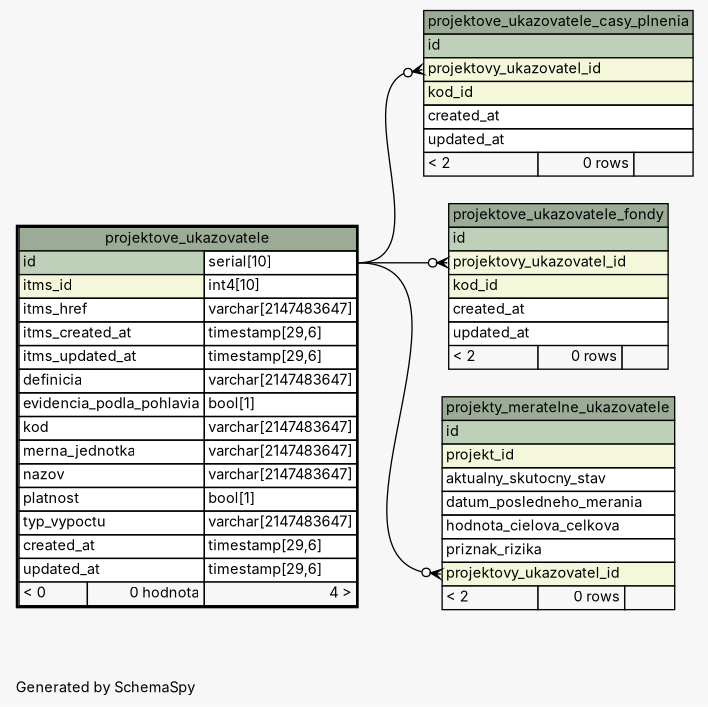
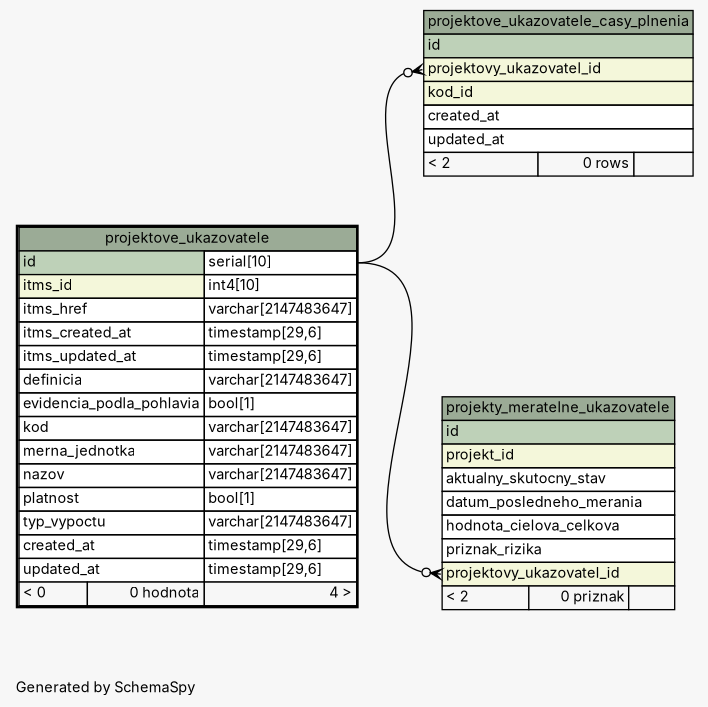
node "projektove_ukazovatele_fondy": removed
node "projekty_meratelne_ukazovatele": text "0 rows" -> "0 priznak"
